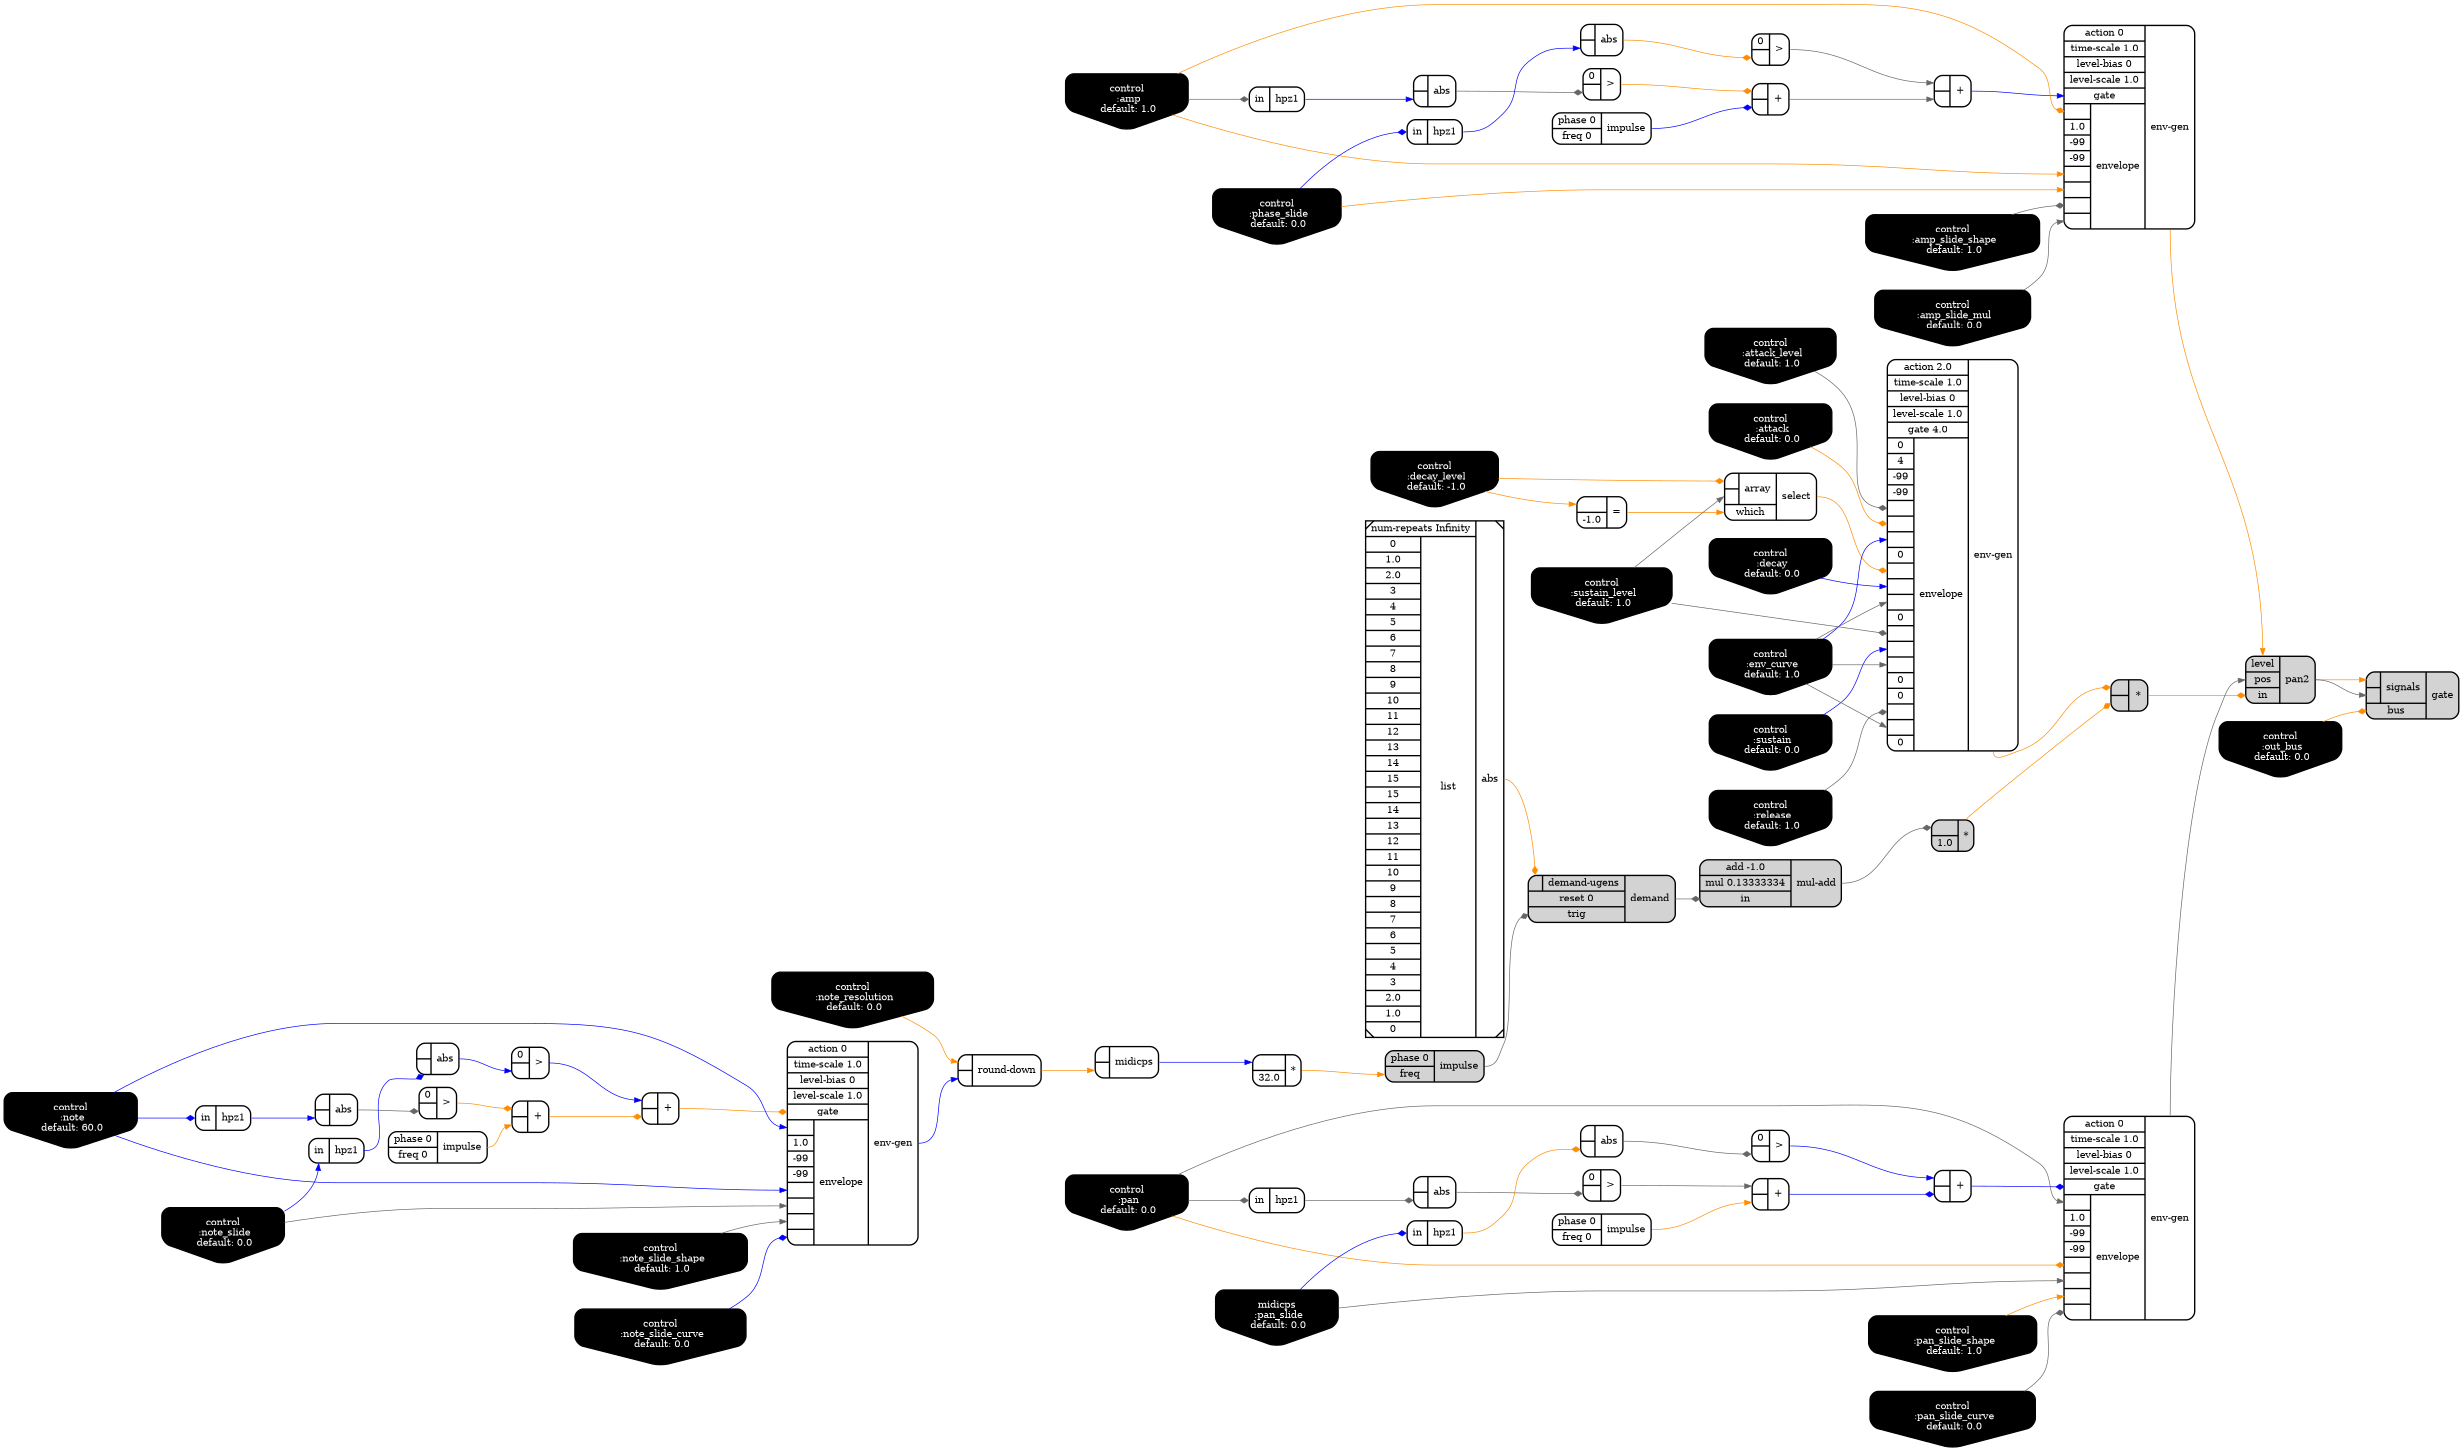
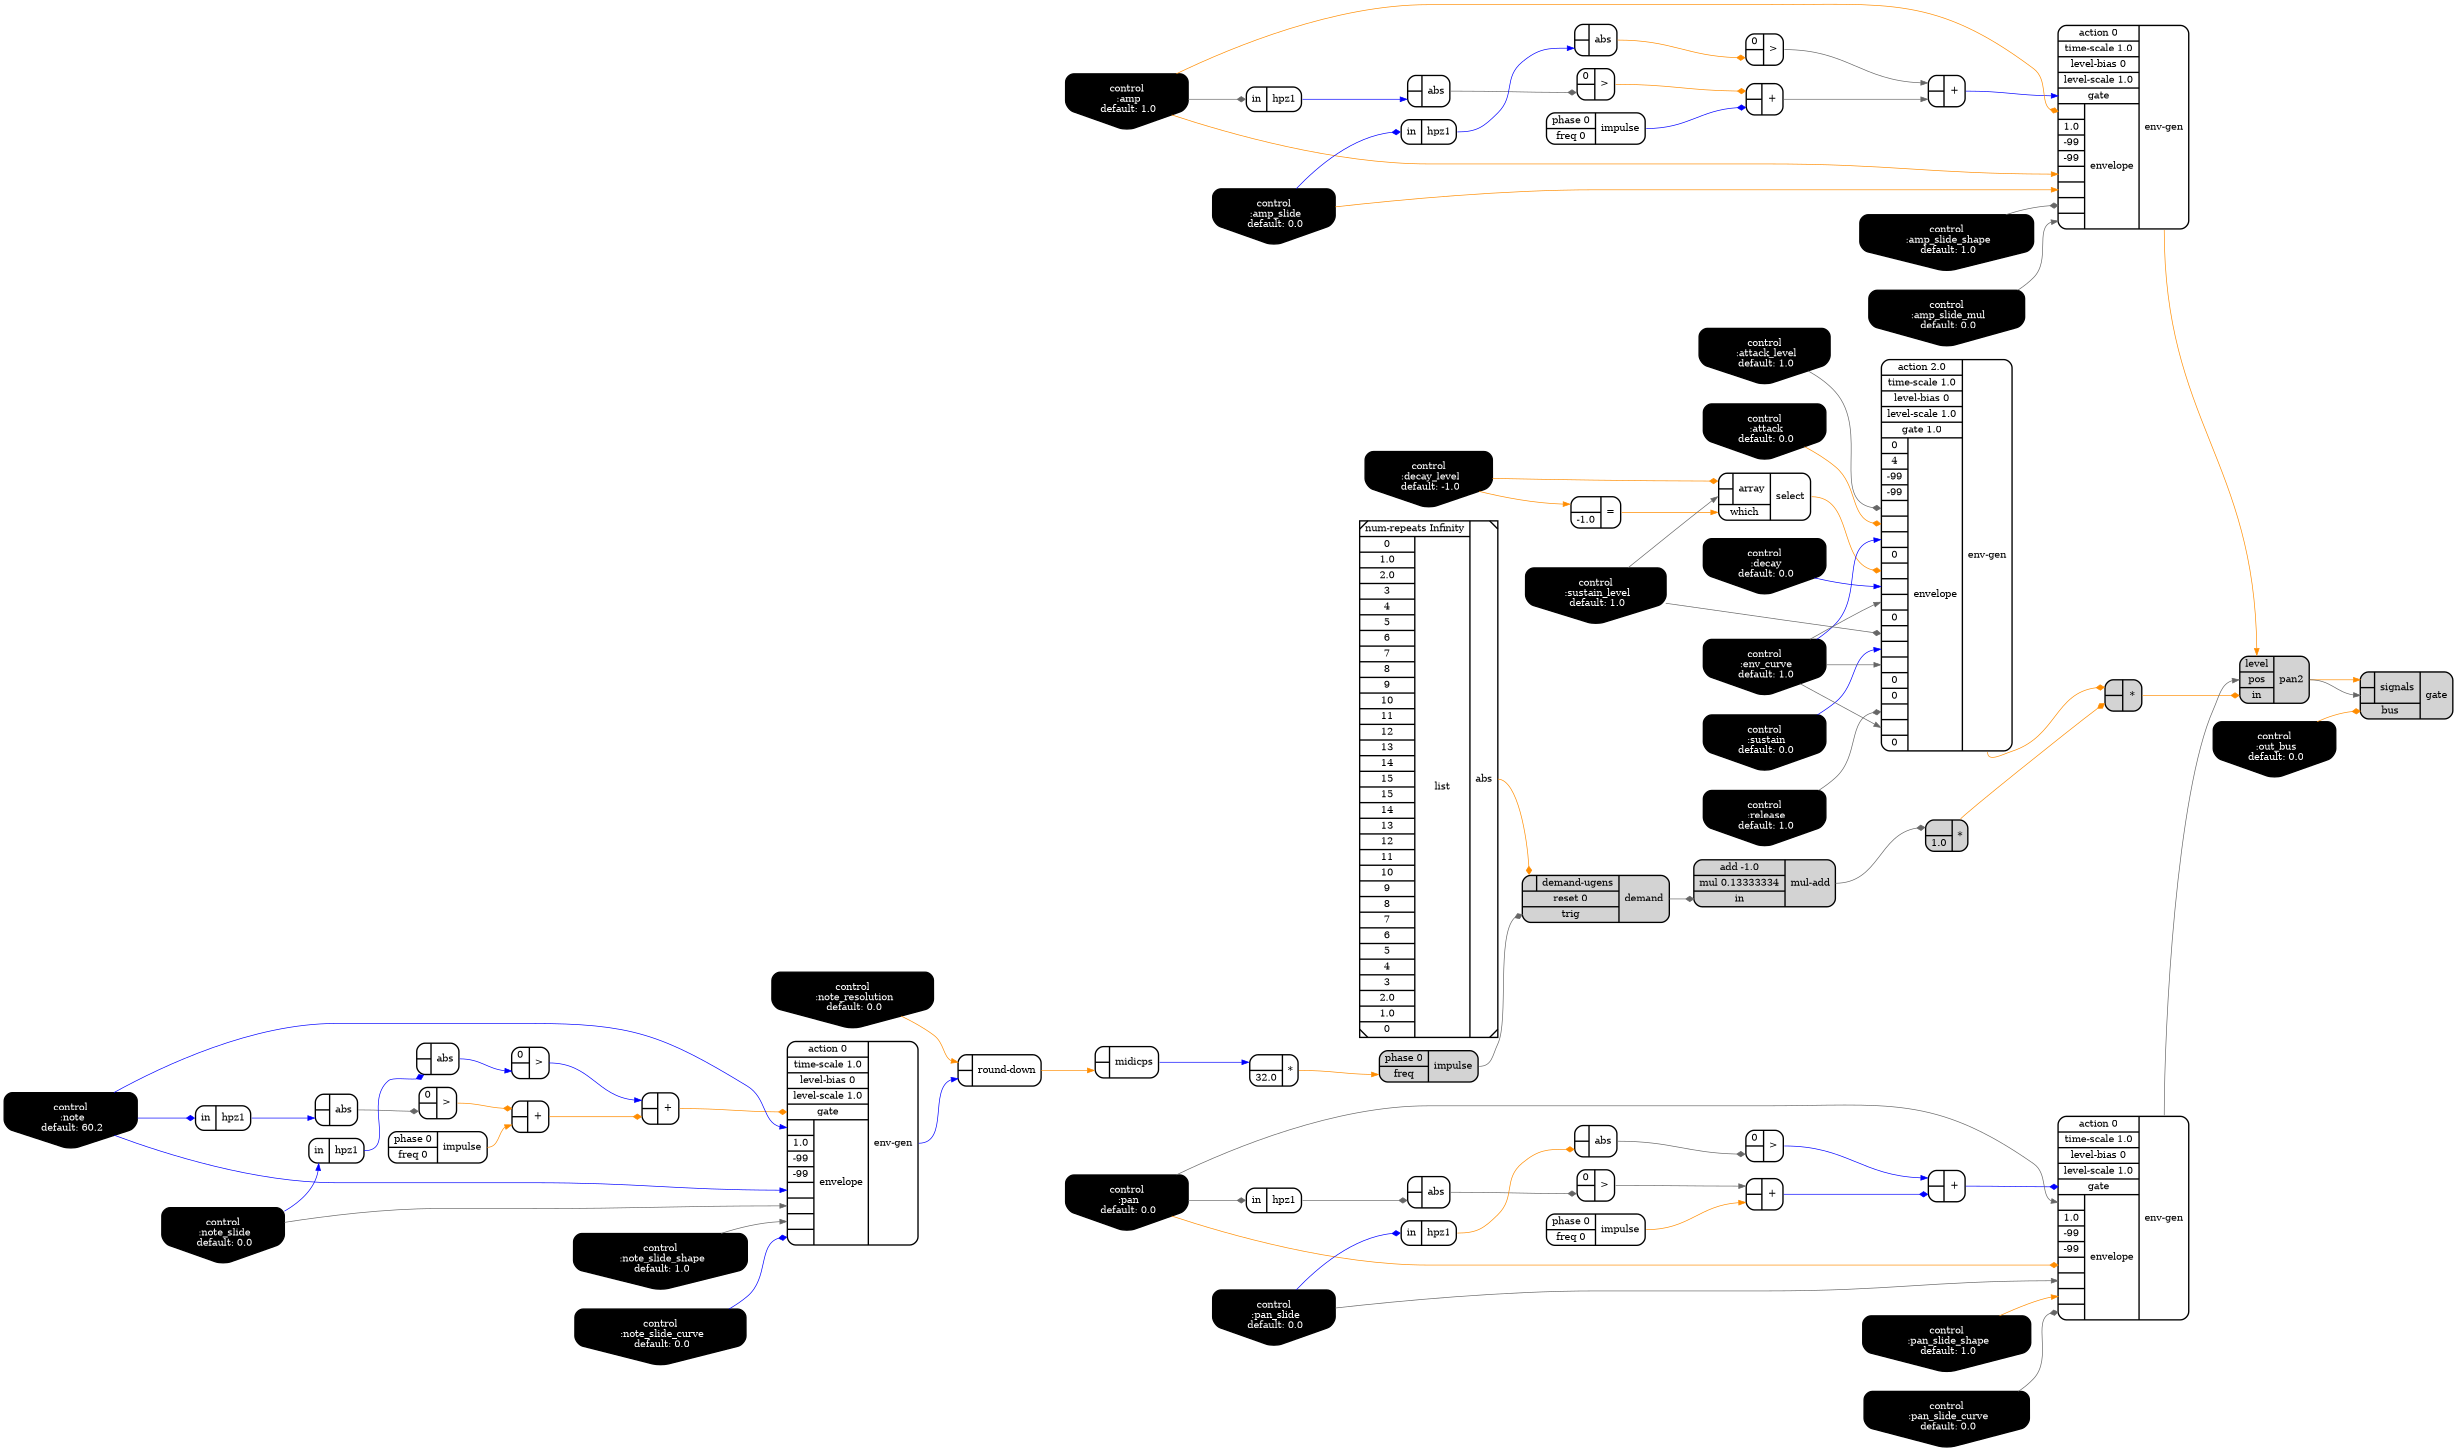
node "control :phase_slide default: 0.0": label "control :phase_slide default: 0.0" -> "control :amp_slide default: 0.0"
node "action 2.0": text "gate 4.0" -> "gate 1.0"
node "control :note default: 60.0": label "control :note default: 60.0" -> "control :note default: 60.2"
node "midicps :pan_slide default: 0.0": label "midicps :pan_slide default: 0.0" -> "control :pan_slide default: 0.0"
